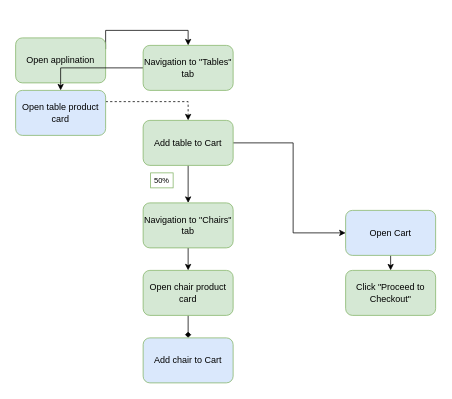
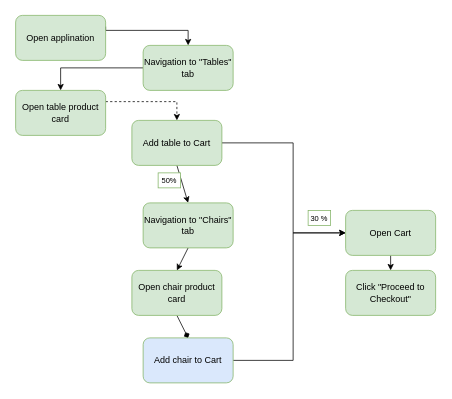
node "Open applination": moved (60, 60) -> (60, 38)
node "Open table product card": fillcolor #dae8fc -> #d5e8d4
node "Add table to Cart": moved (188, 143) -> (177, 143)
node "50%": moved (162, 180) -> (169, 180)
node "30 %": added
node "Open Cart": fillcolor #dae8fc -> #d5e8d4
node "Open chair product card": moved (188, 293) -> (177, 293)
edge "Add chair to Cart" -> "Open Cart": added
